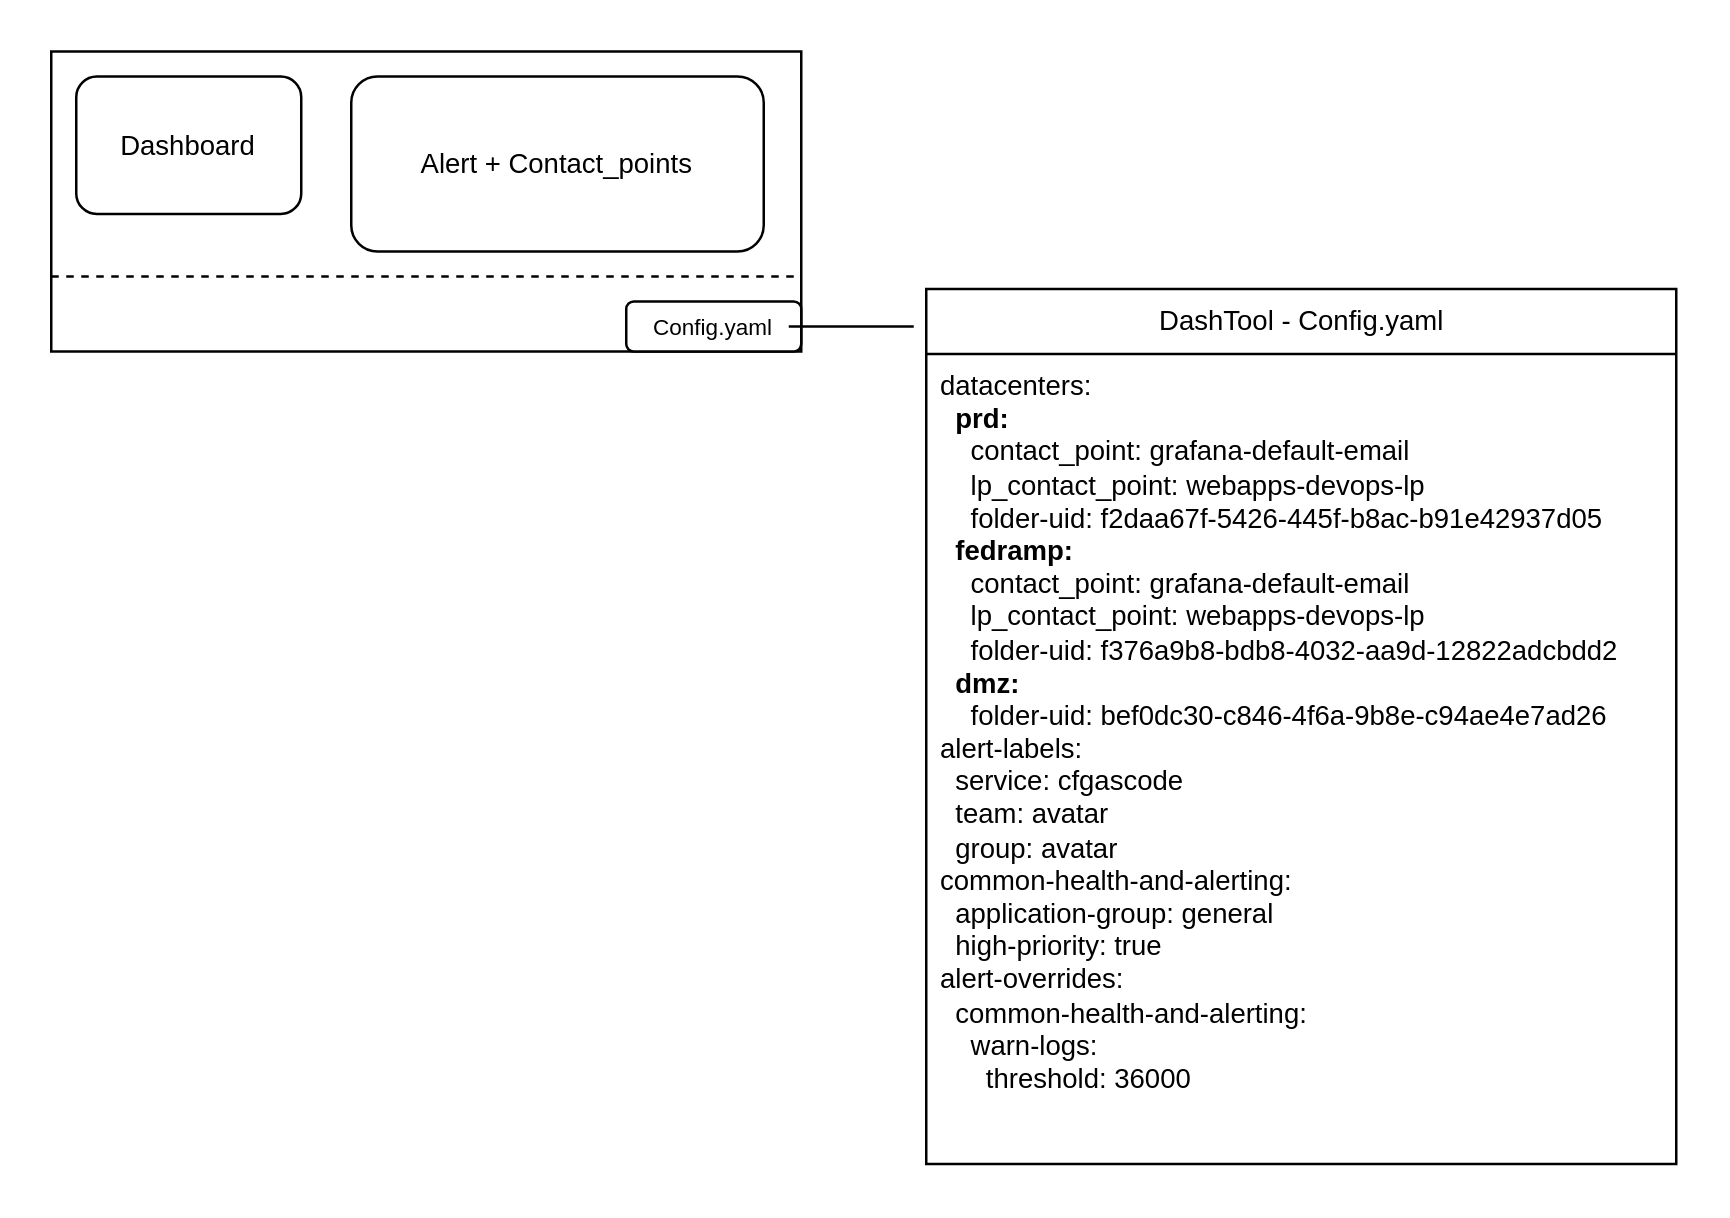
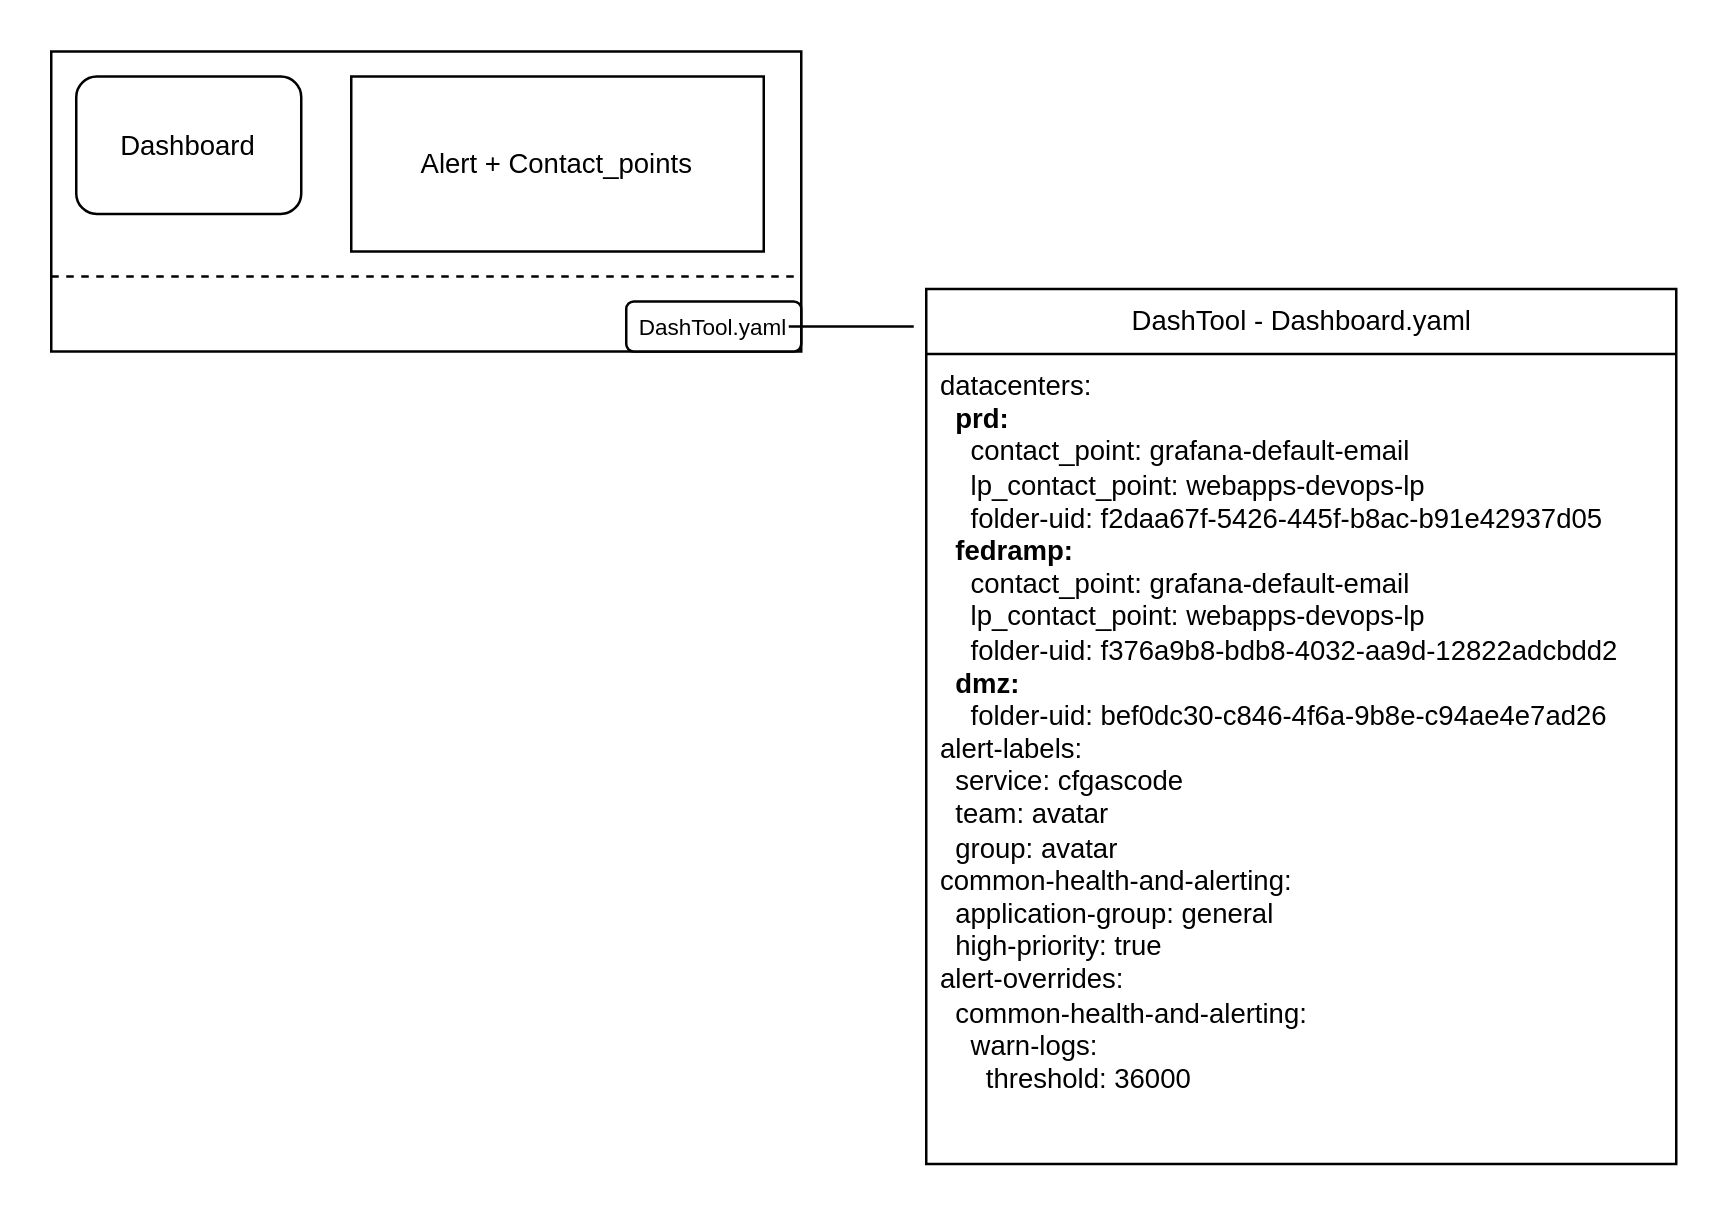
node "Alert + Contact_points": shape rounded rectangle -> rectangle
node "DashTool - Config.yaml": label "DashTool - Config.yaml" -> "DashTool - Dashboard.yaml"
node "Config.yaml": label "Config.yaml" -> "DashTool.yaml"
